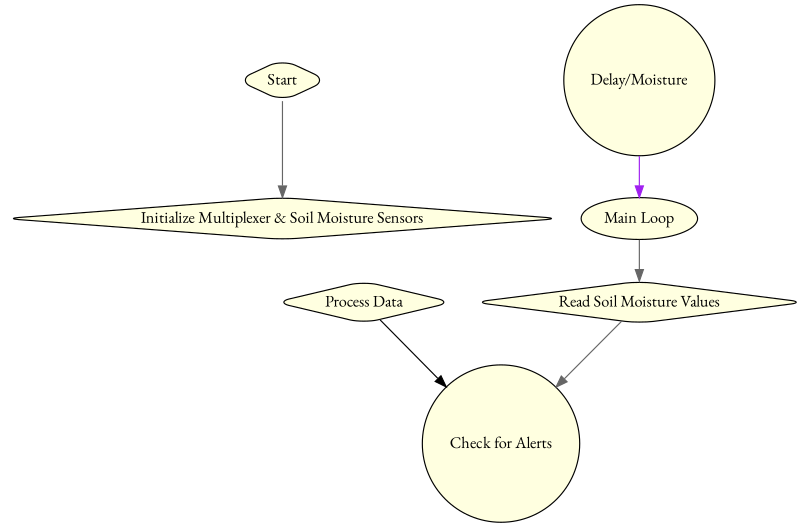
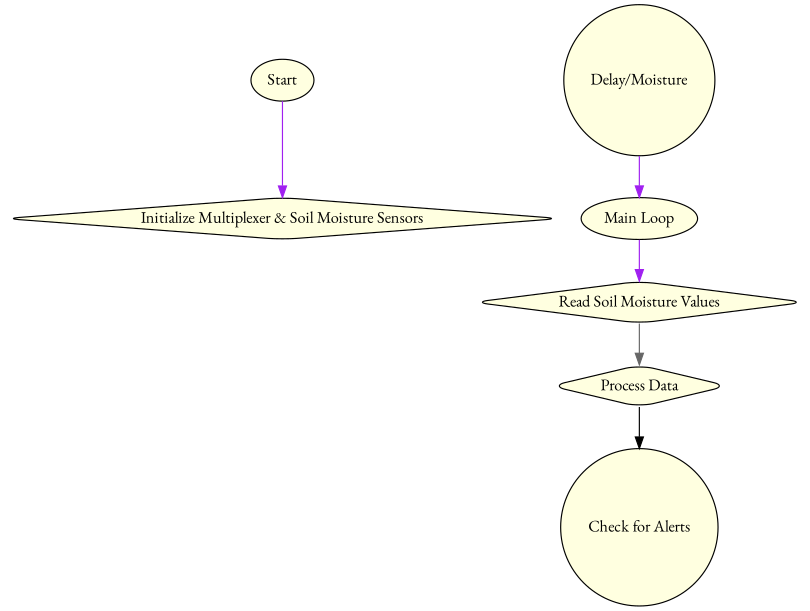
node "Start": shape diamond -> ellipse
edge "Start" -> "Initialize Multiplexer & Soil Moisture Sensors": color gray40 -> purple
edge "Main Loop" -> "Read Soil Moisture Values": color gray40 -> purple
edge "Read Soil Moisture Values" -> "Check for Alerts": now "Read Soil Moisture Values" -> "Process Data"
